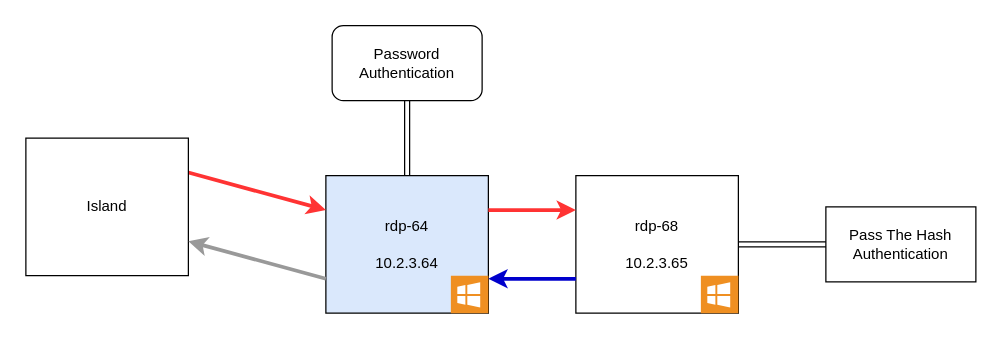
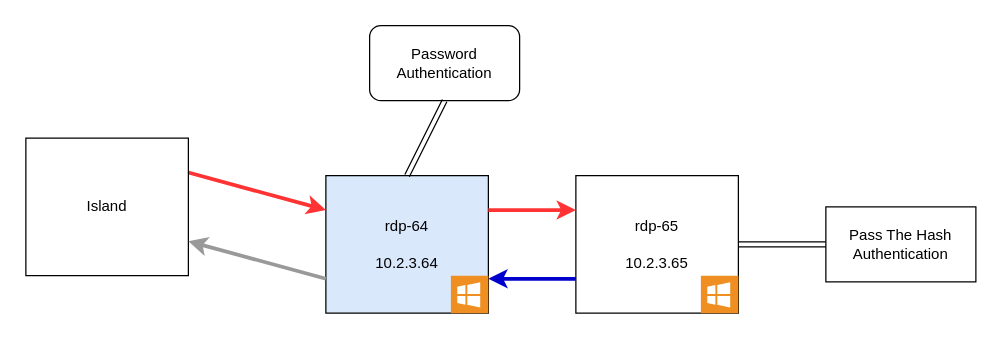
node "Password Authentication": moved (407, 63) -> (444, 63)
node "rdp-68 10.2.3.65": label "rdp-68 10.2.3.65" -> "rdp-65 10.2.3.65"
